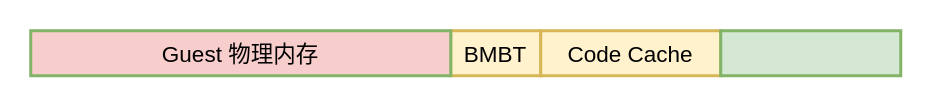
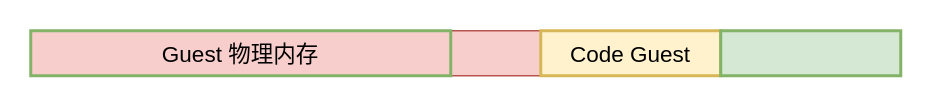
node "BMBT": removed
node "Code Cache": label "Code Cache" -> "Code Guest"
